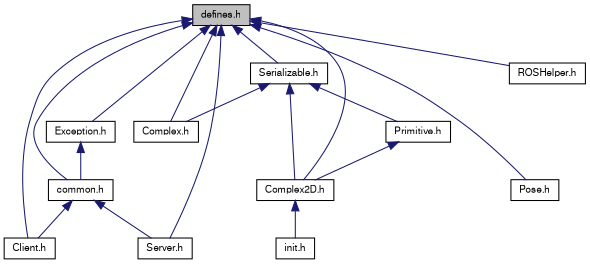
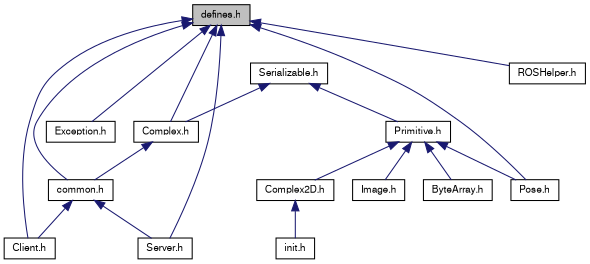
edge "Serializable.h" -> "defines.h": removed
edge "Complex2D.h" -> "defines.h": removed
edge "Complex2D.h" -> "Serializable.h": removed
edge "Pose.h" -> "Primitive.h": added
edge "common.h" -> "Exception.h": now "common.h" -> "Complex.h"
node "Image.h": added
node "ByteArray.h": added
